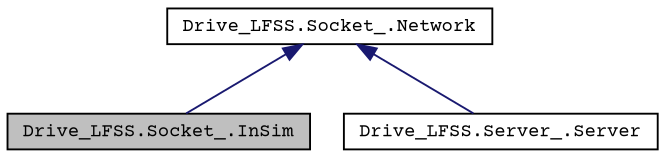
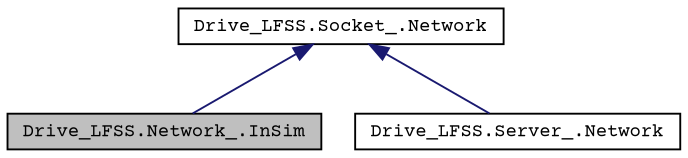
node "Drive_LFSS.Socket_.InSim": label "Drive_LFSS.Socket_.InSim" -> "Drive_LFSS.Network_.InSim"
node "Drive_LFSS.Server_.Server": label "Drive_LFSS.Server_.Server" -> "Drive_LFSS.Server_.Network"
